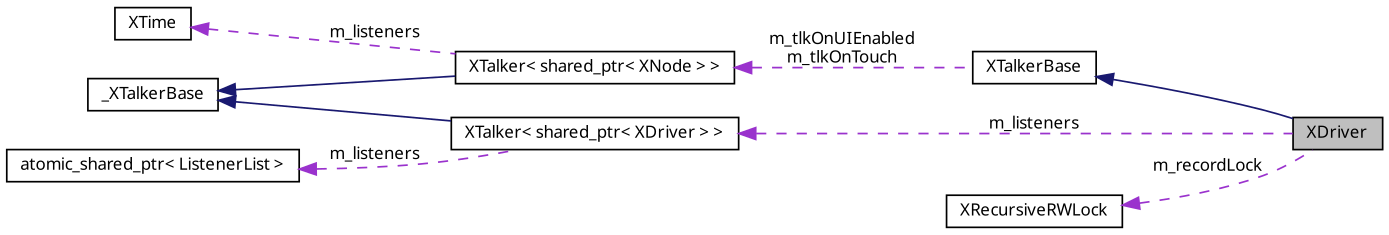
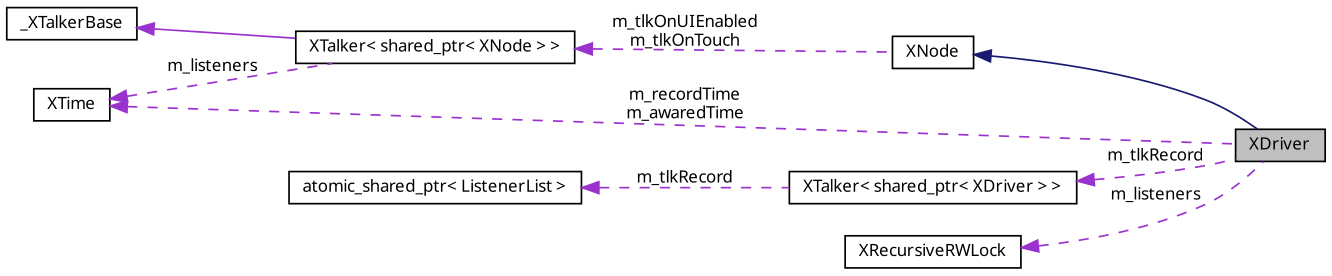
node "XTalkerBase": label "XTalkerBase" -> "XNode"
edge "XTalker< shared_ptr< XNode > >" -> "_XTalkerBase": color midnightblue -> darkorchid3
edge "XTalker< shared_ptr< XDriver > >" -> "_XTalkerBase": removed
edge "XDriver" -> "XTalker< shared_ptr< XDriver > >": label "m_listeners" -> "m_tlkRecord"
edge "XDriver" -> "XTime": added, label "m_recordTime m_awaredTime"
edge "XTalker< shared_ptr< XDriver > >" -> "atomic_shared_ptr< ListenerList >": label "m_listeners" -> "m_tlkRecord"
edge "XDriver" -> "XRecursiveRWLock": label "m_recordLock" -> "m_listeners"
